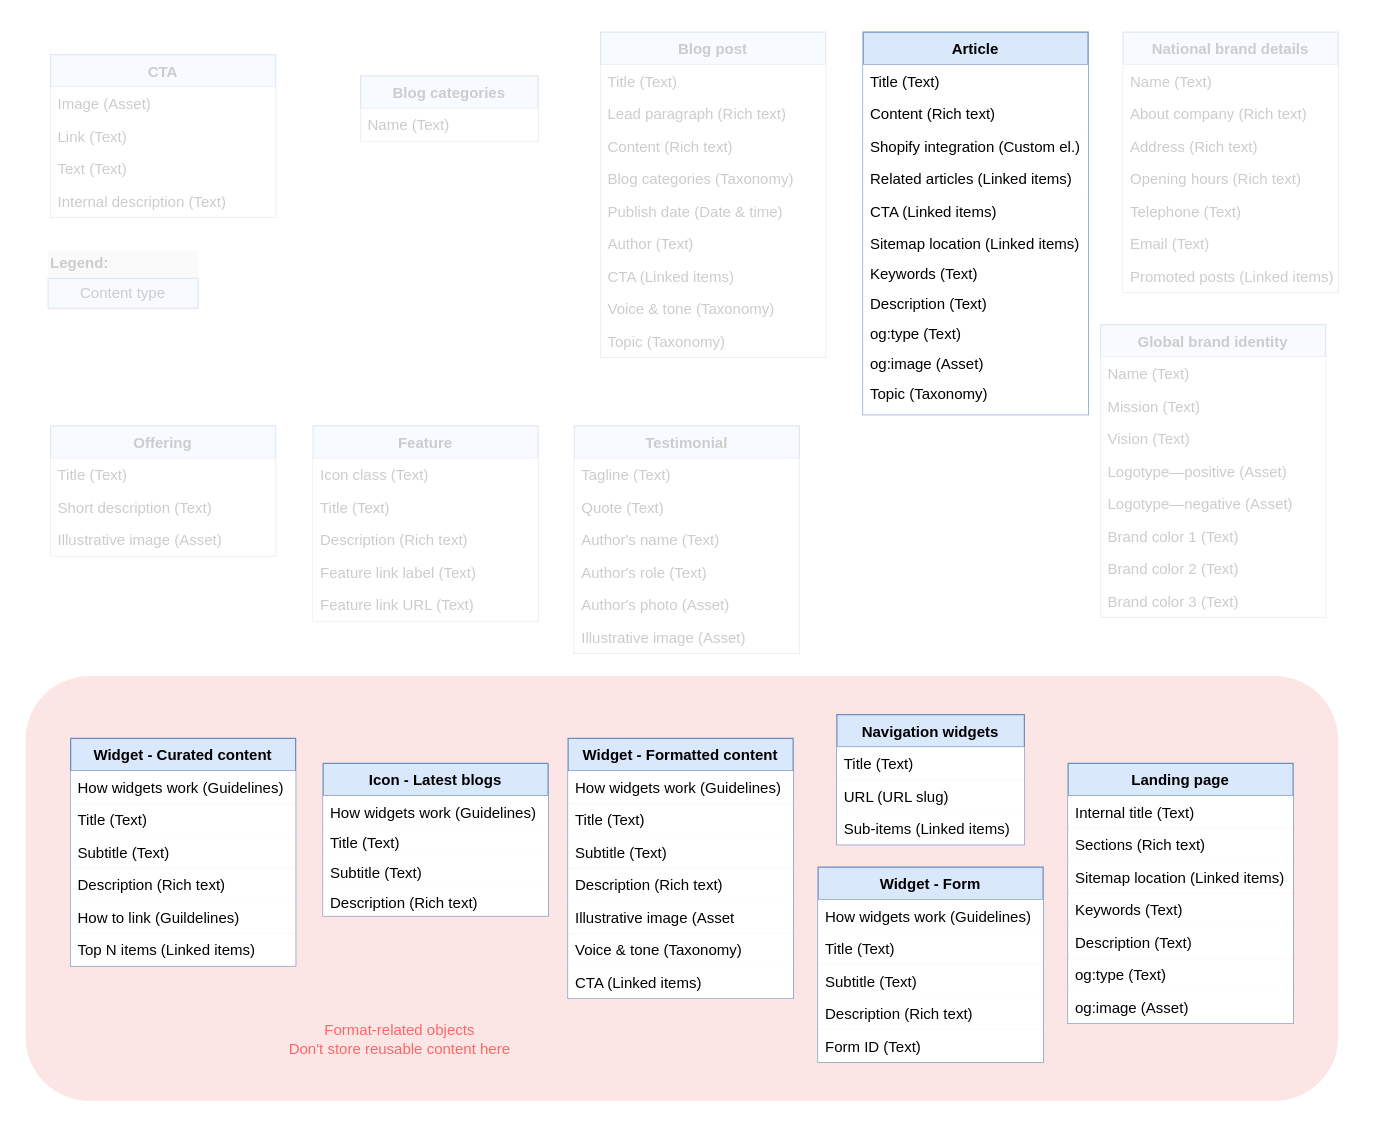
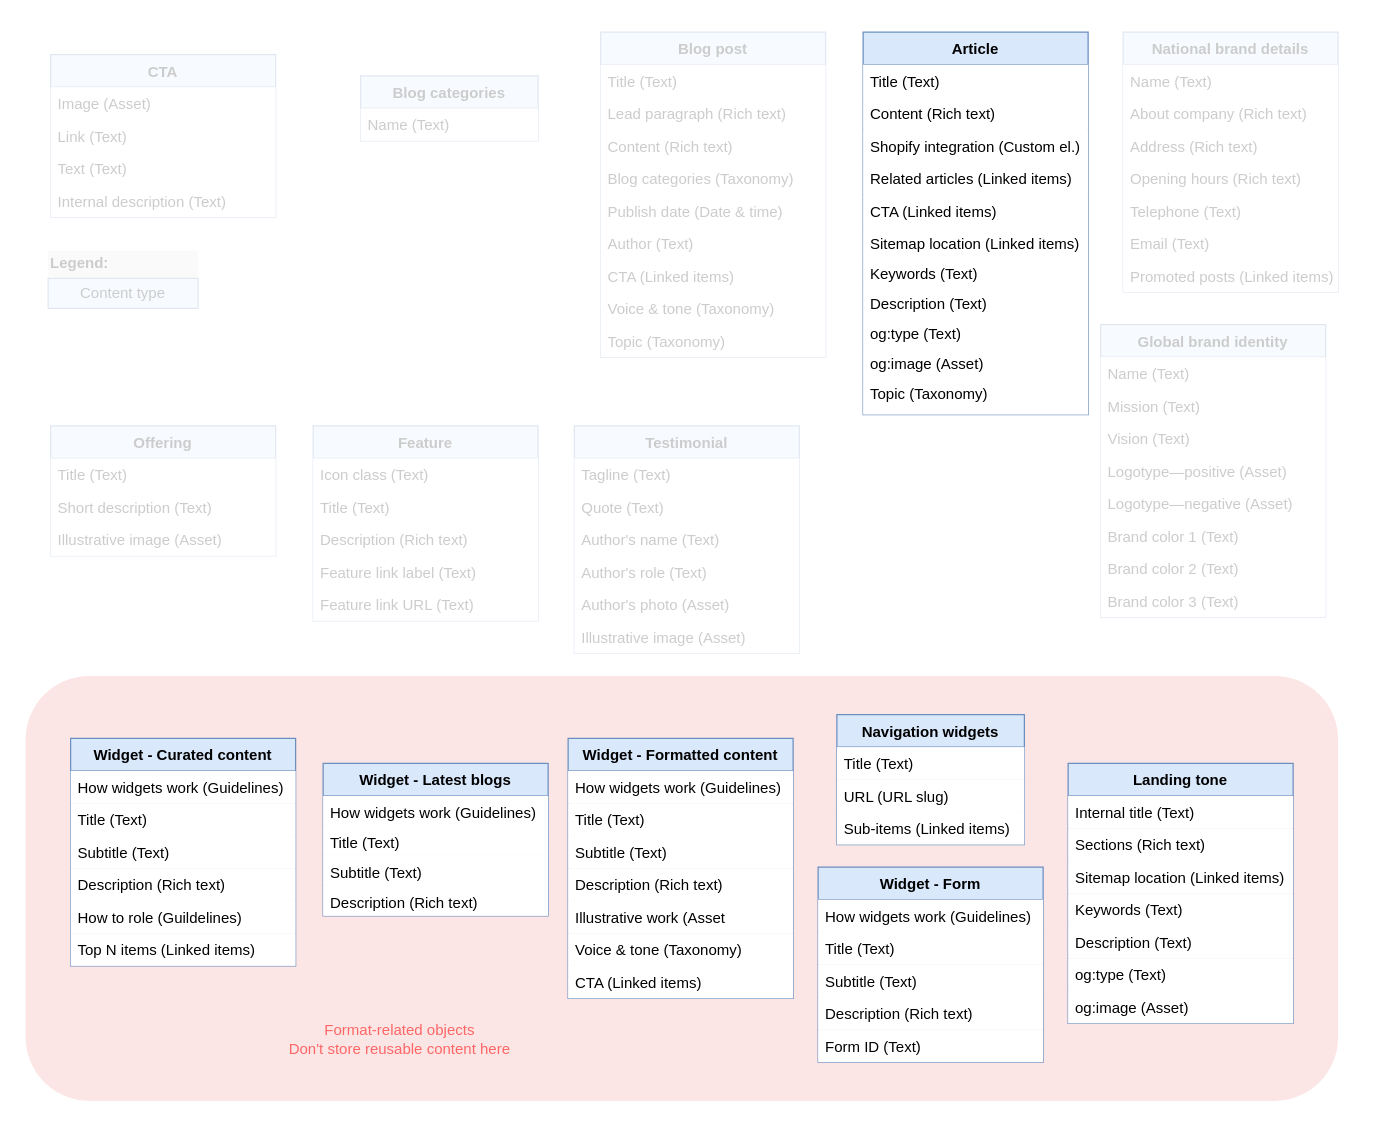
node "Icon - Latest blogs": label "Icon - Latest blogs" -> "Widget - Latest blogs"
node "Landing page": label "Landing page" -> "Landing tone"
node "How to link (Guildelines)": label "How to link (Guildelines)" -> "How to role (Guildelines)"
node "Illustrative image (Asset": label "Illustrative image (Asset" -> "Illustrative work (Asset"
